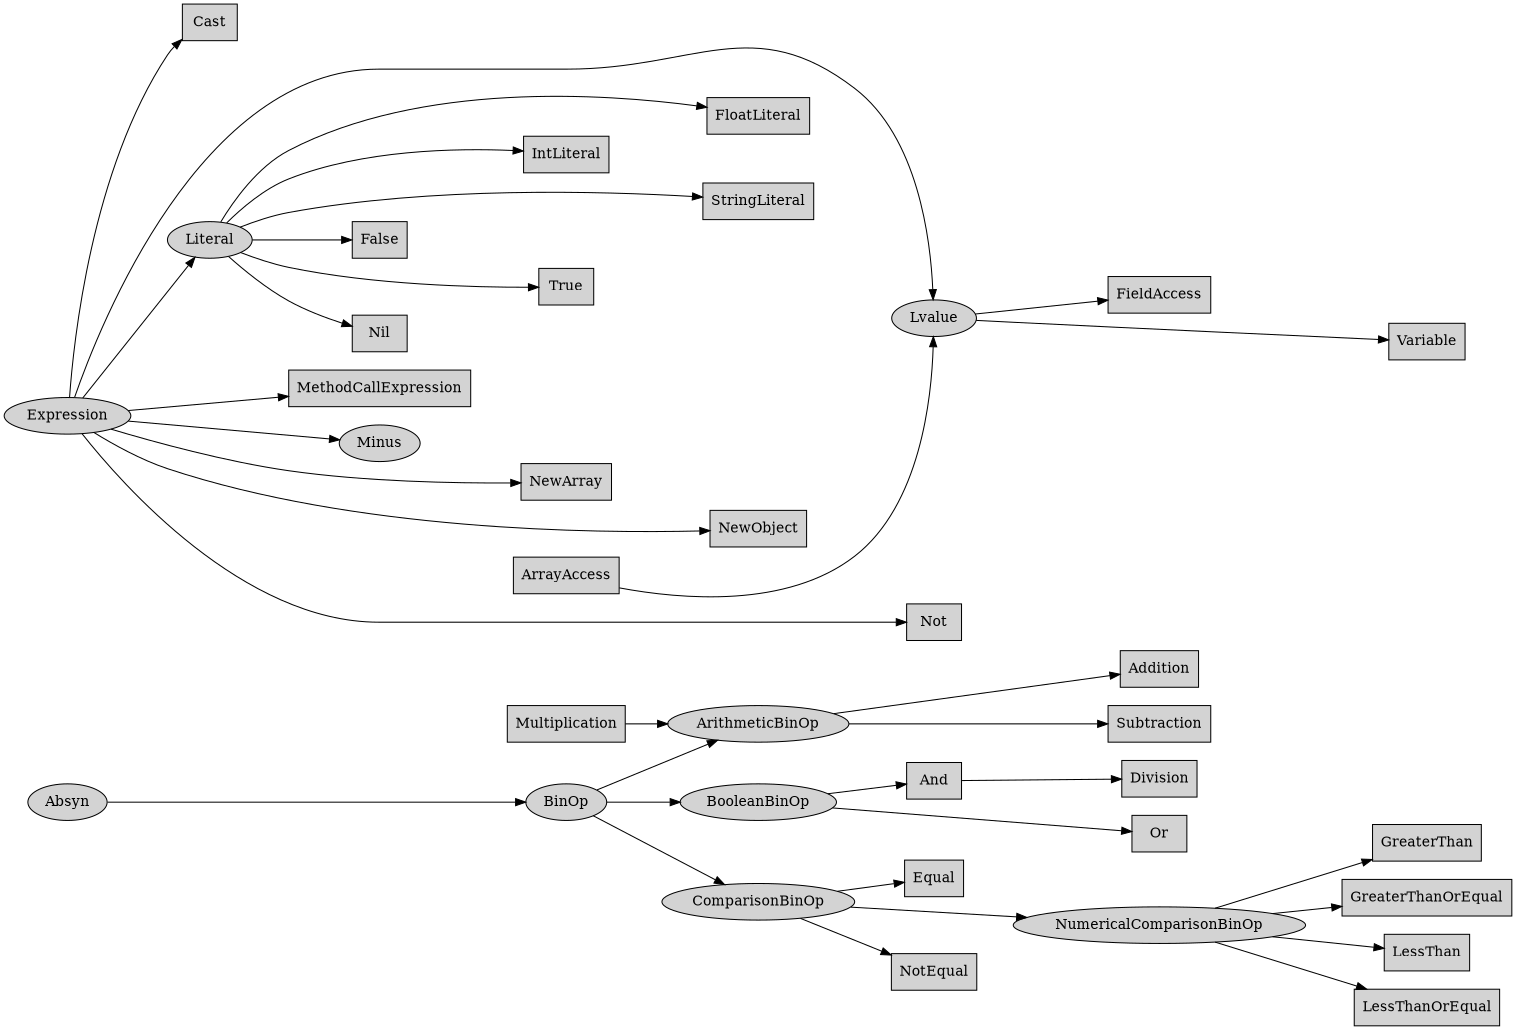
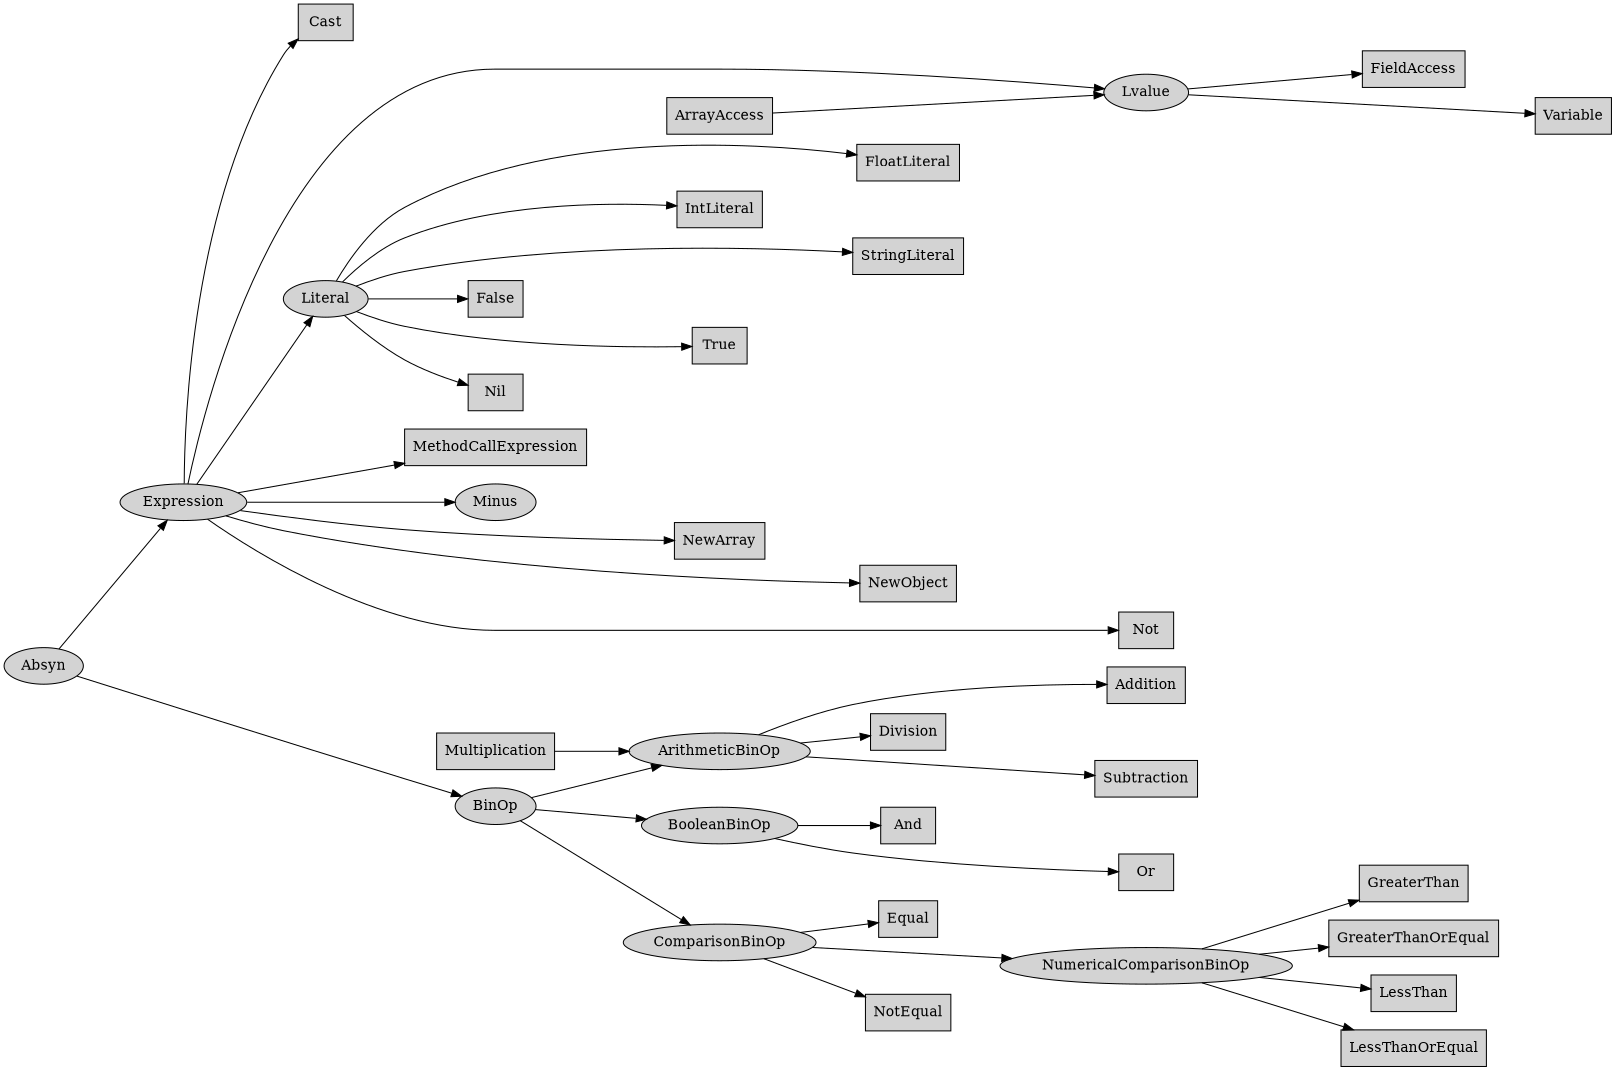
edge "Absyn" -> "Expression": added
edge "And" -> "Division": now "ArithmeticBinOp" -> "Division"
